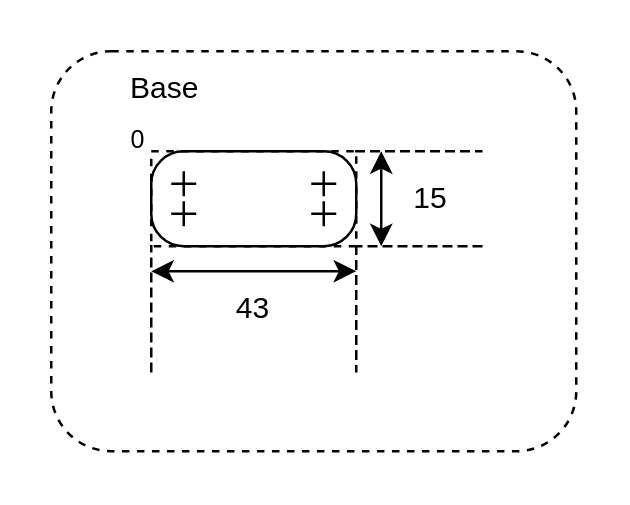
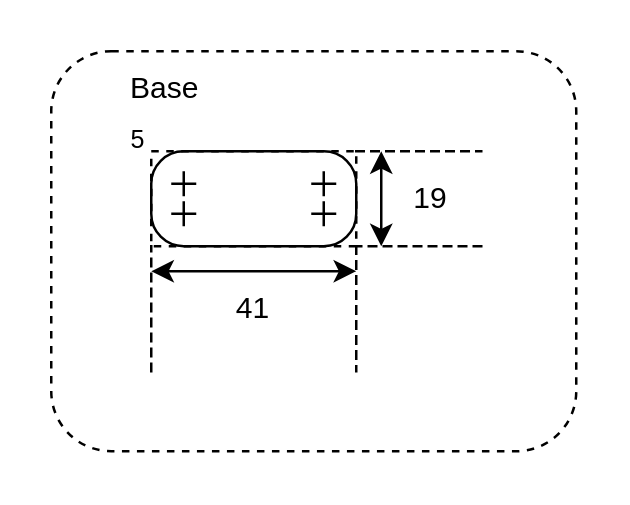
node "0": label "0" -> "5"
node "15": label "15" -> "19"
node "43": label "43" -> "41"
